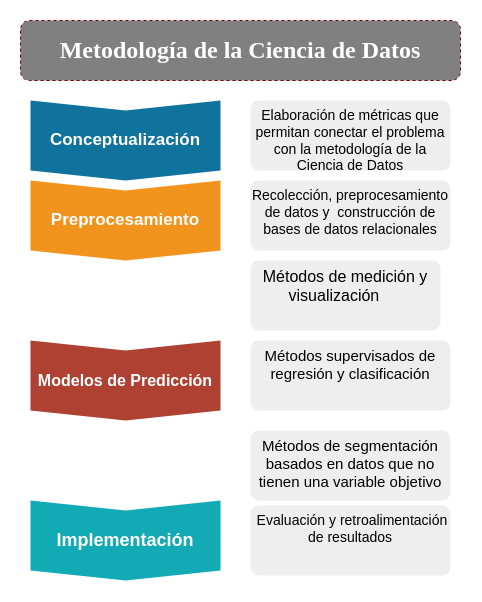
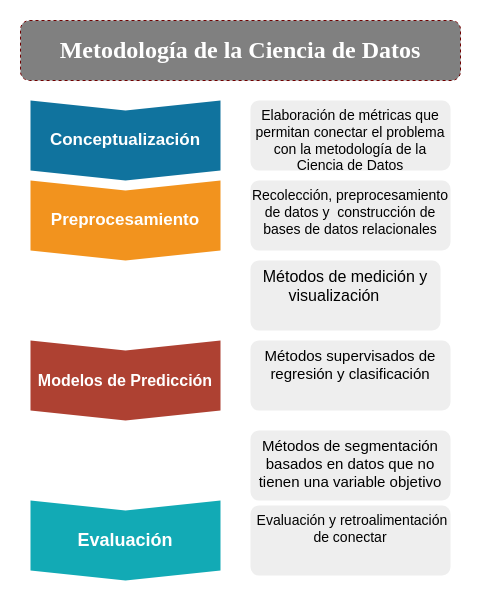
node "Evaluación y retroalimentación de resultados": label "Evaluación y retroalimentación de resultados" -> "Evaluación y retroalimentación de conectar"
node "Implementación": label "Implementación" -> "Evaluación"
